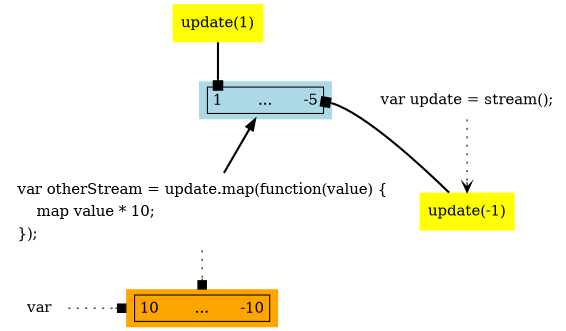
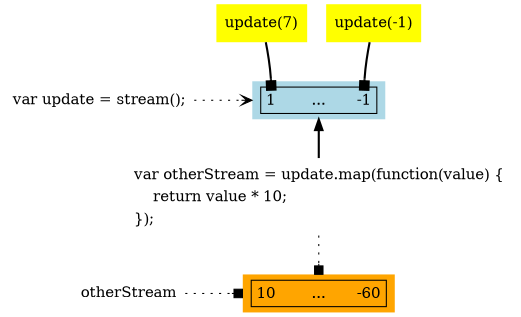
node "update(1)": label "update(1)" -> "update(7)"
node "1": text "-5" -> "-1"
edge "var update = stream();" -> "update(-1)": now "var update = stream();" -> "1"
node "var otherStream = update.map(function(value) {": text "map value * 10;" -> "return value * 10;"
node "var": label "var" -> "otherStream"
node "10": text "-10" -> "-60"
